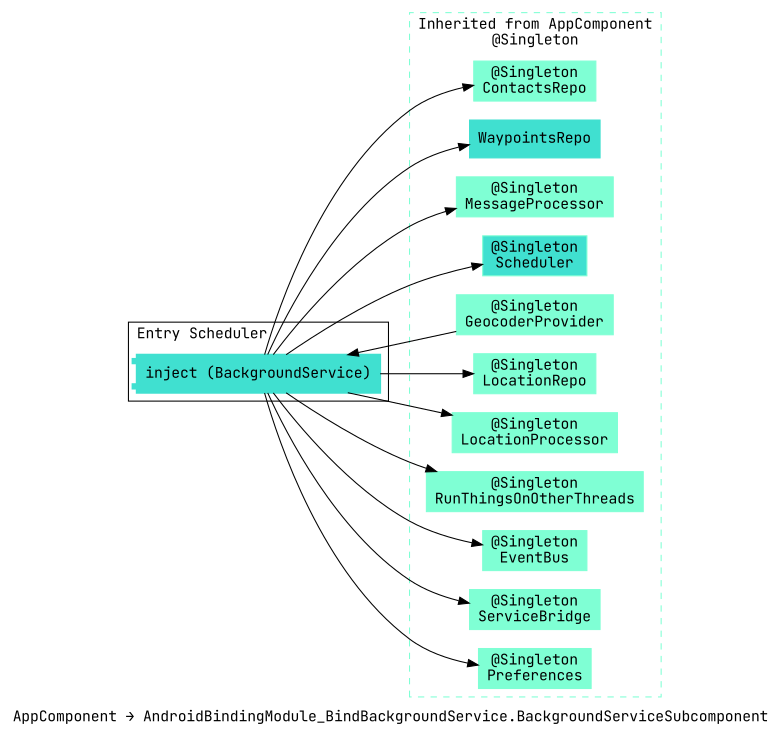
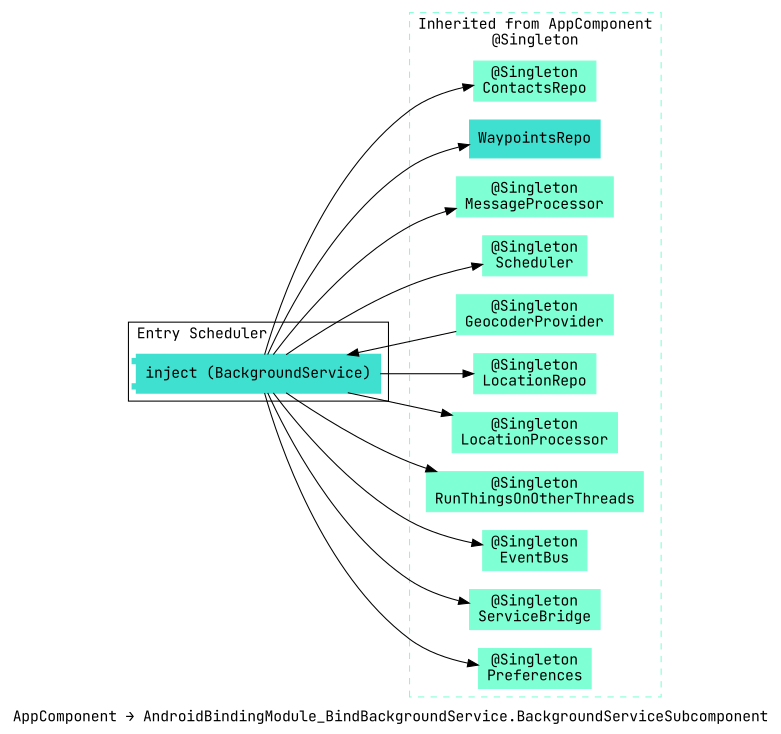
node "@Singleton Scheduler": fillcolor turquoise -> aquamarine
